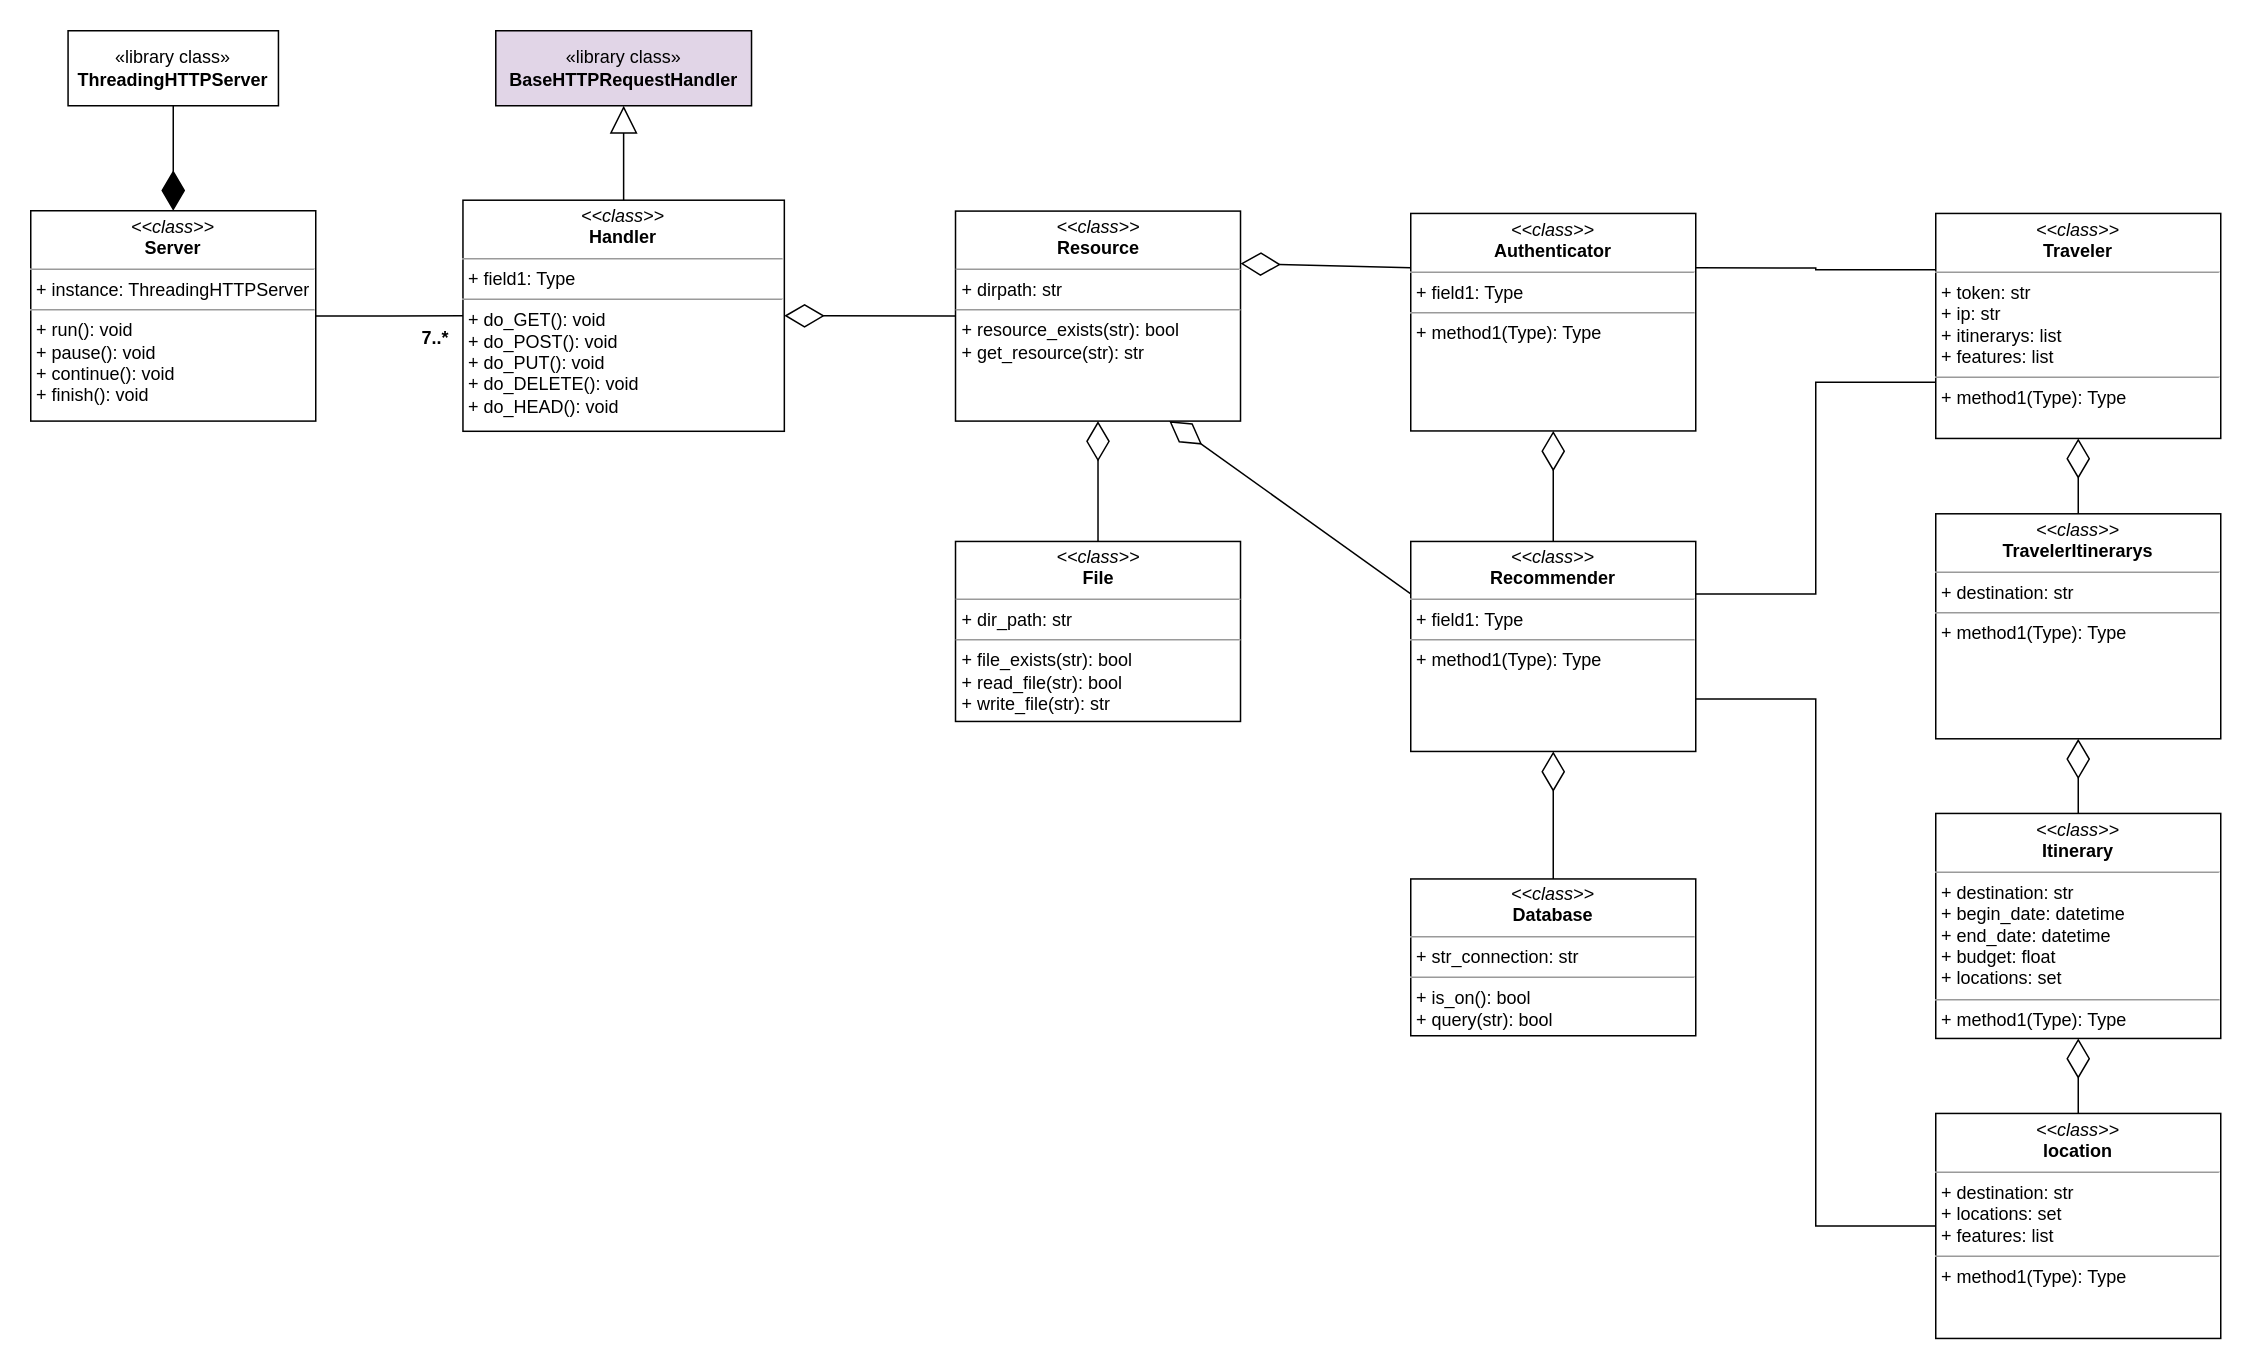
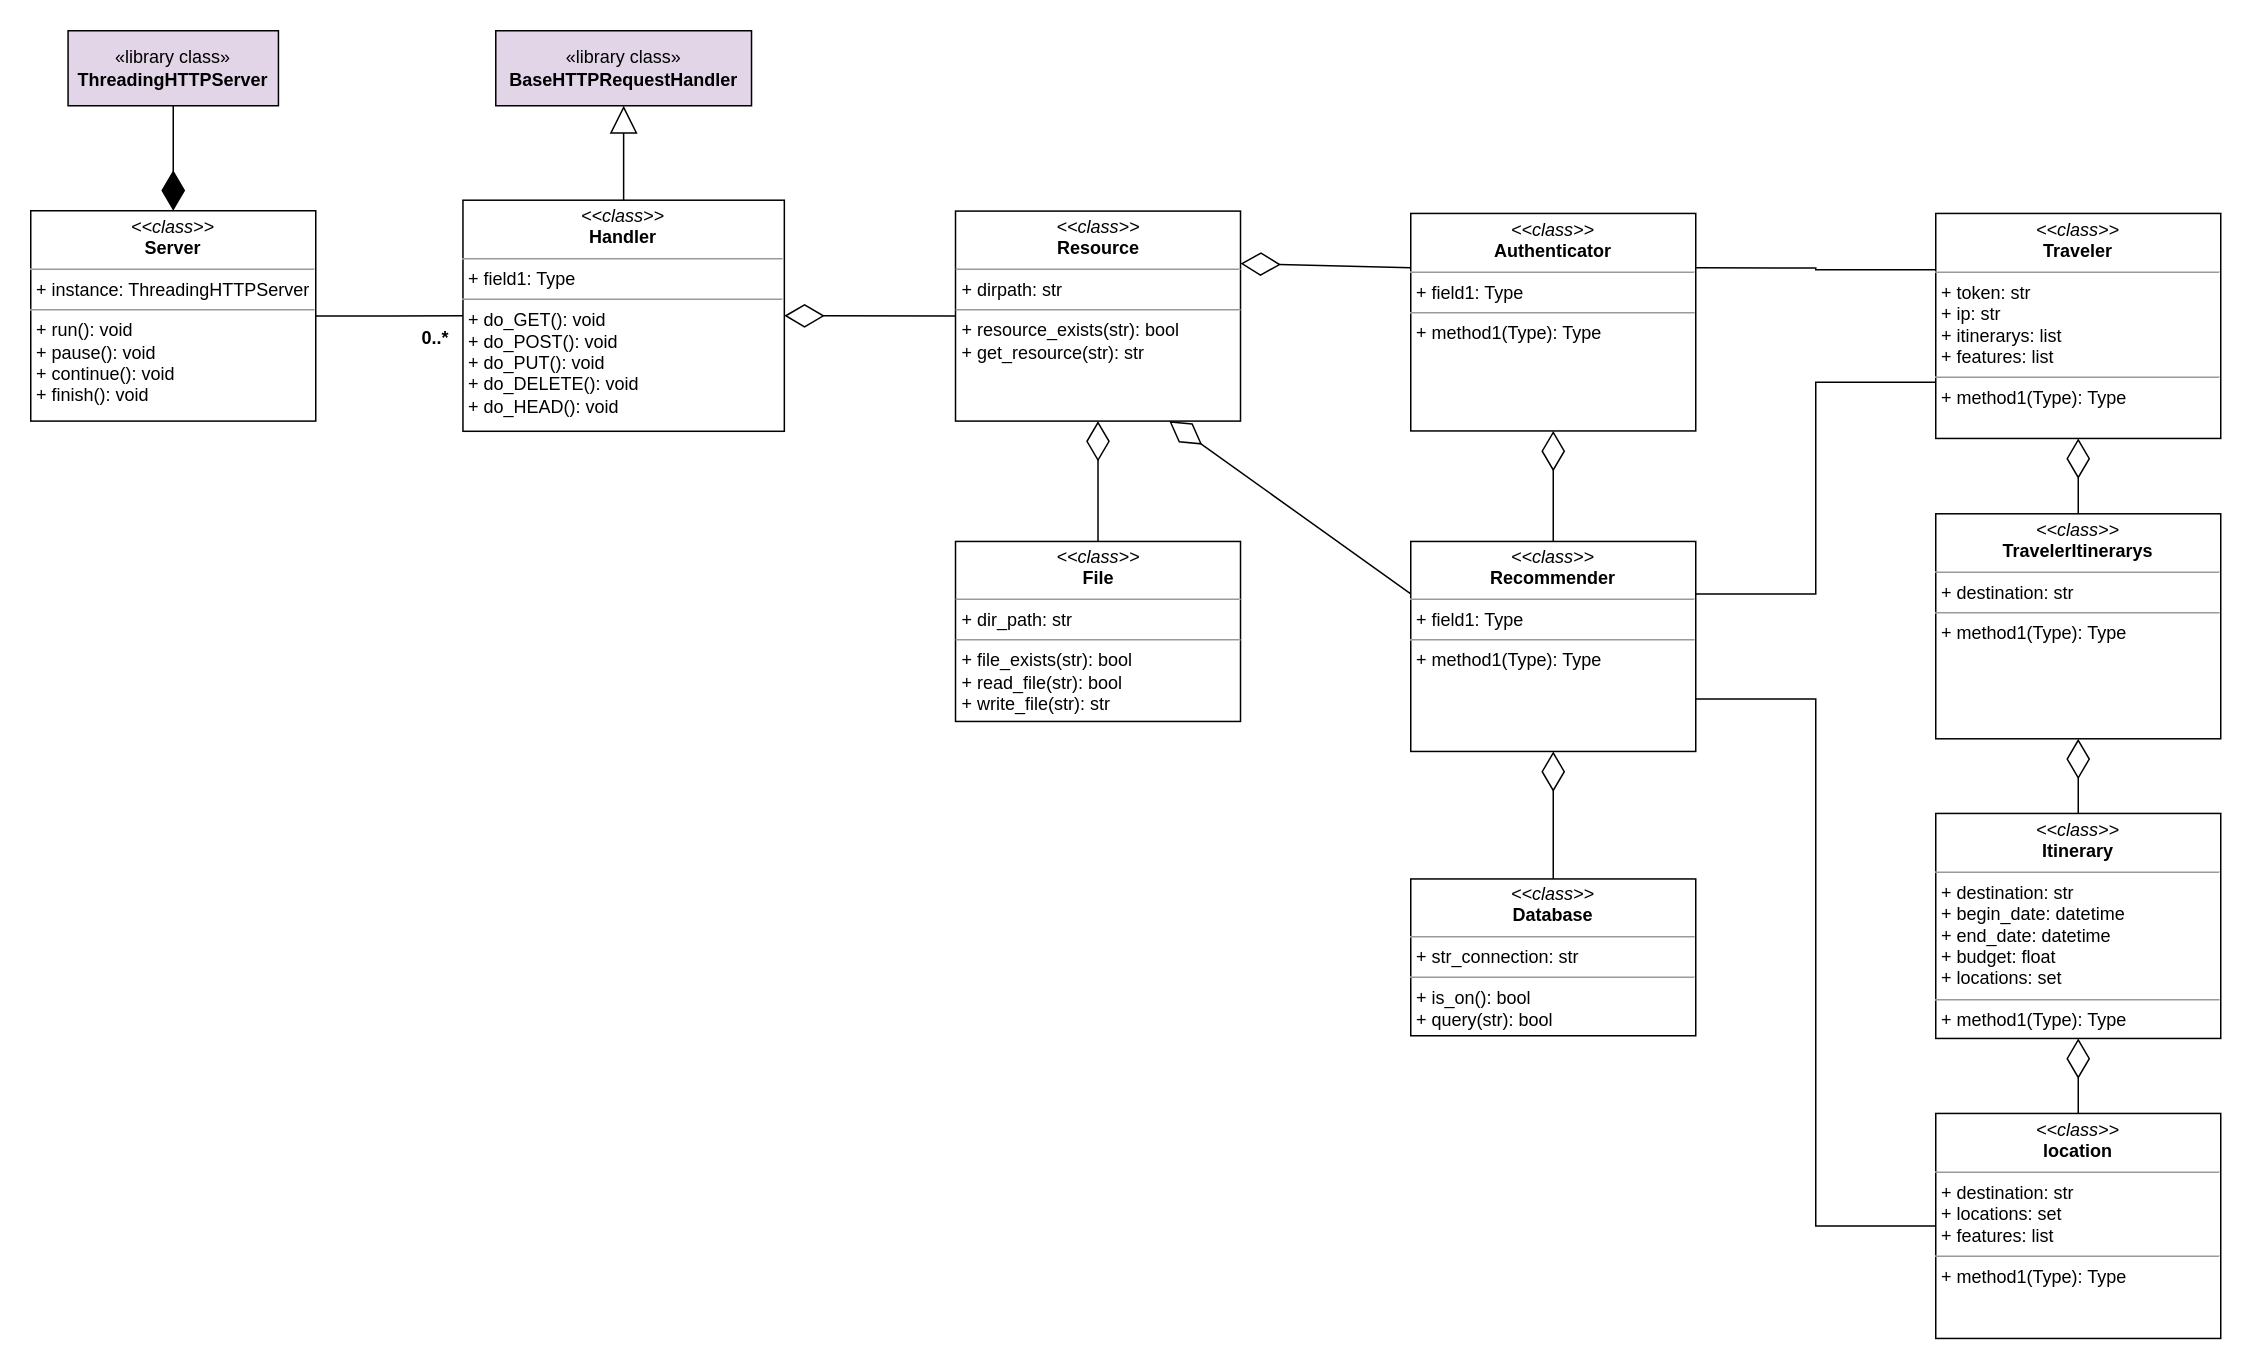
node "«library class» ThreadingHTTPServer": fillcolor #ffffff -> #e1d5e7
node "7..*": label "7..*" -> "0..*"
